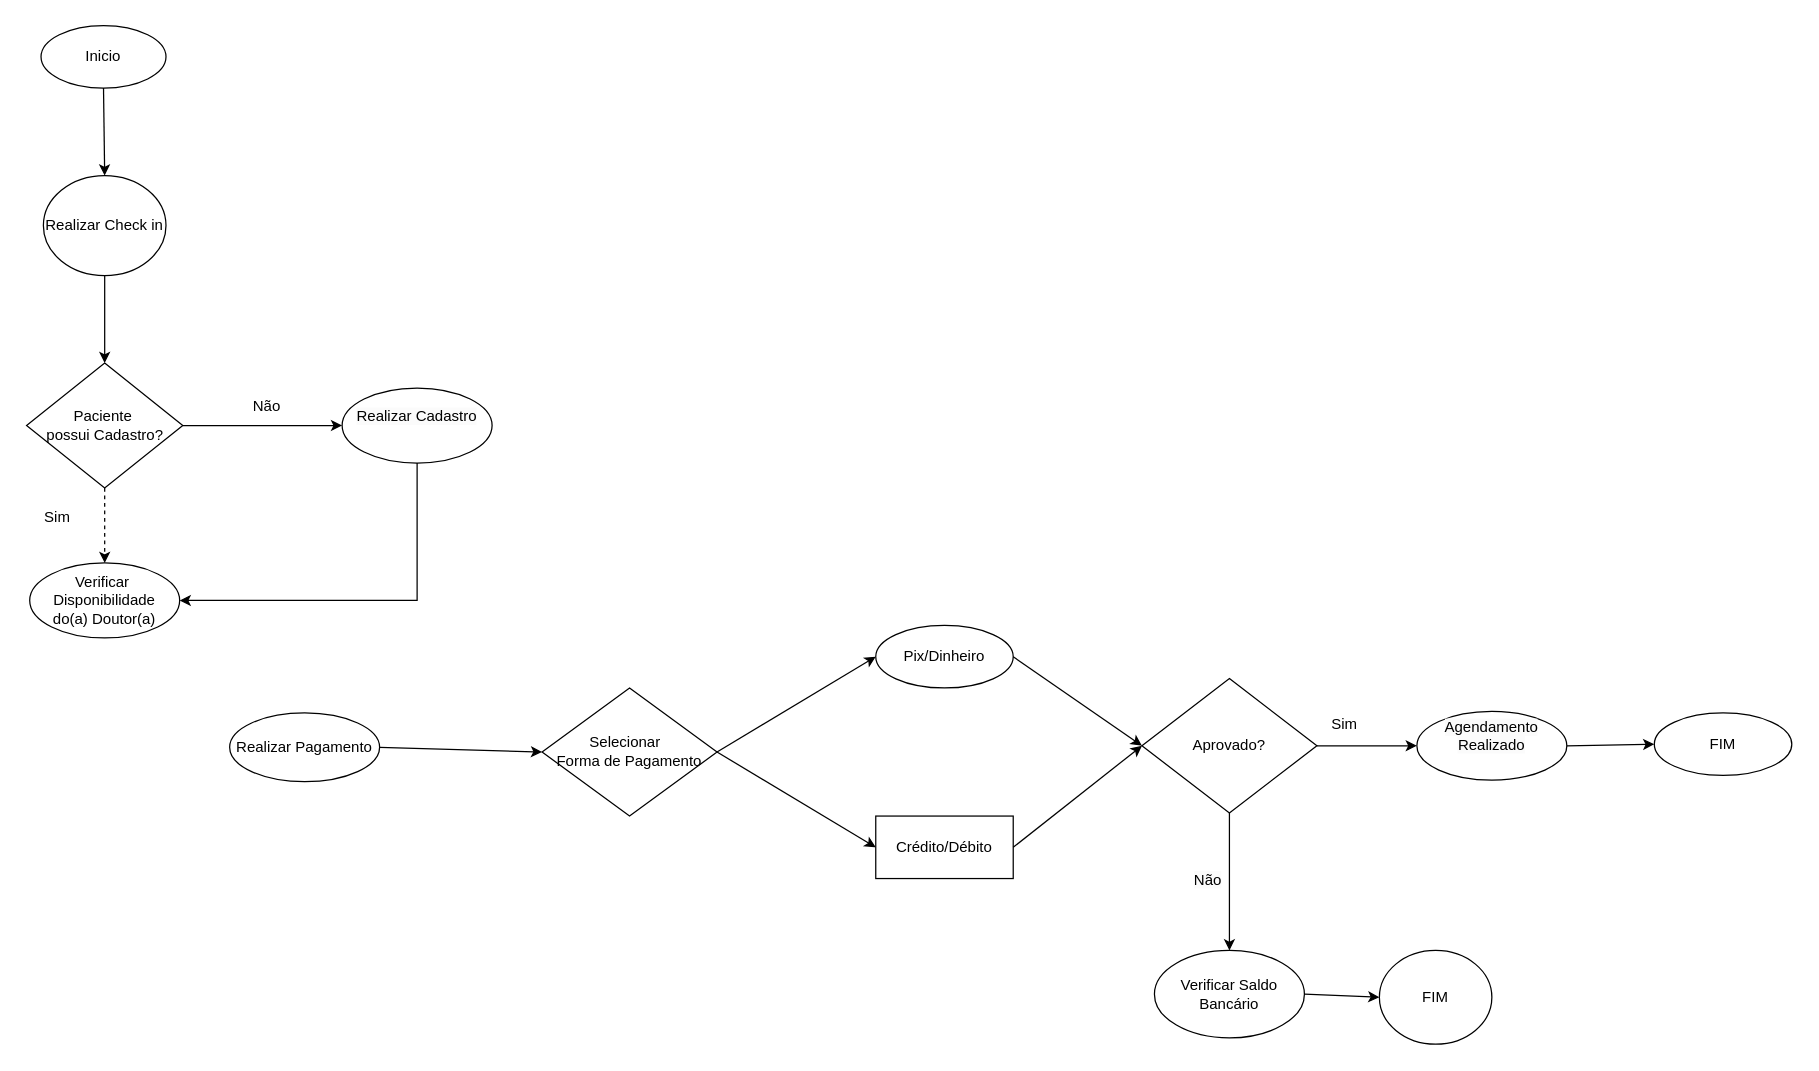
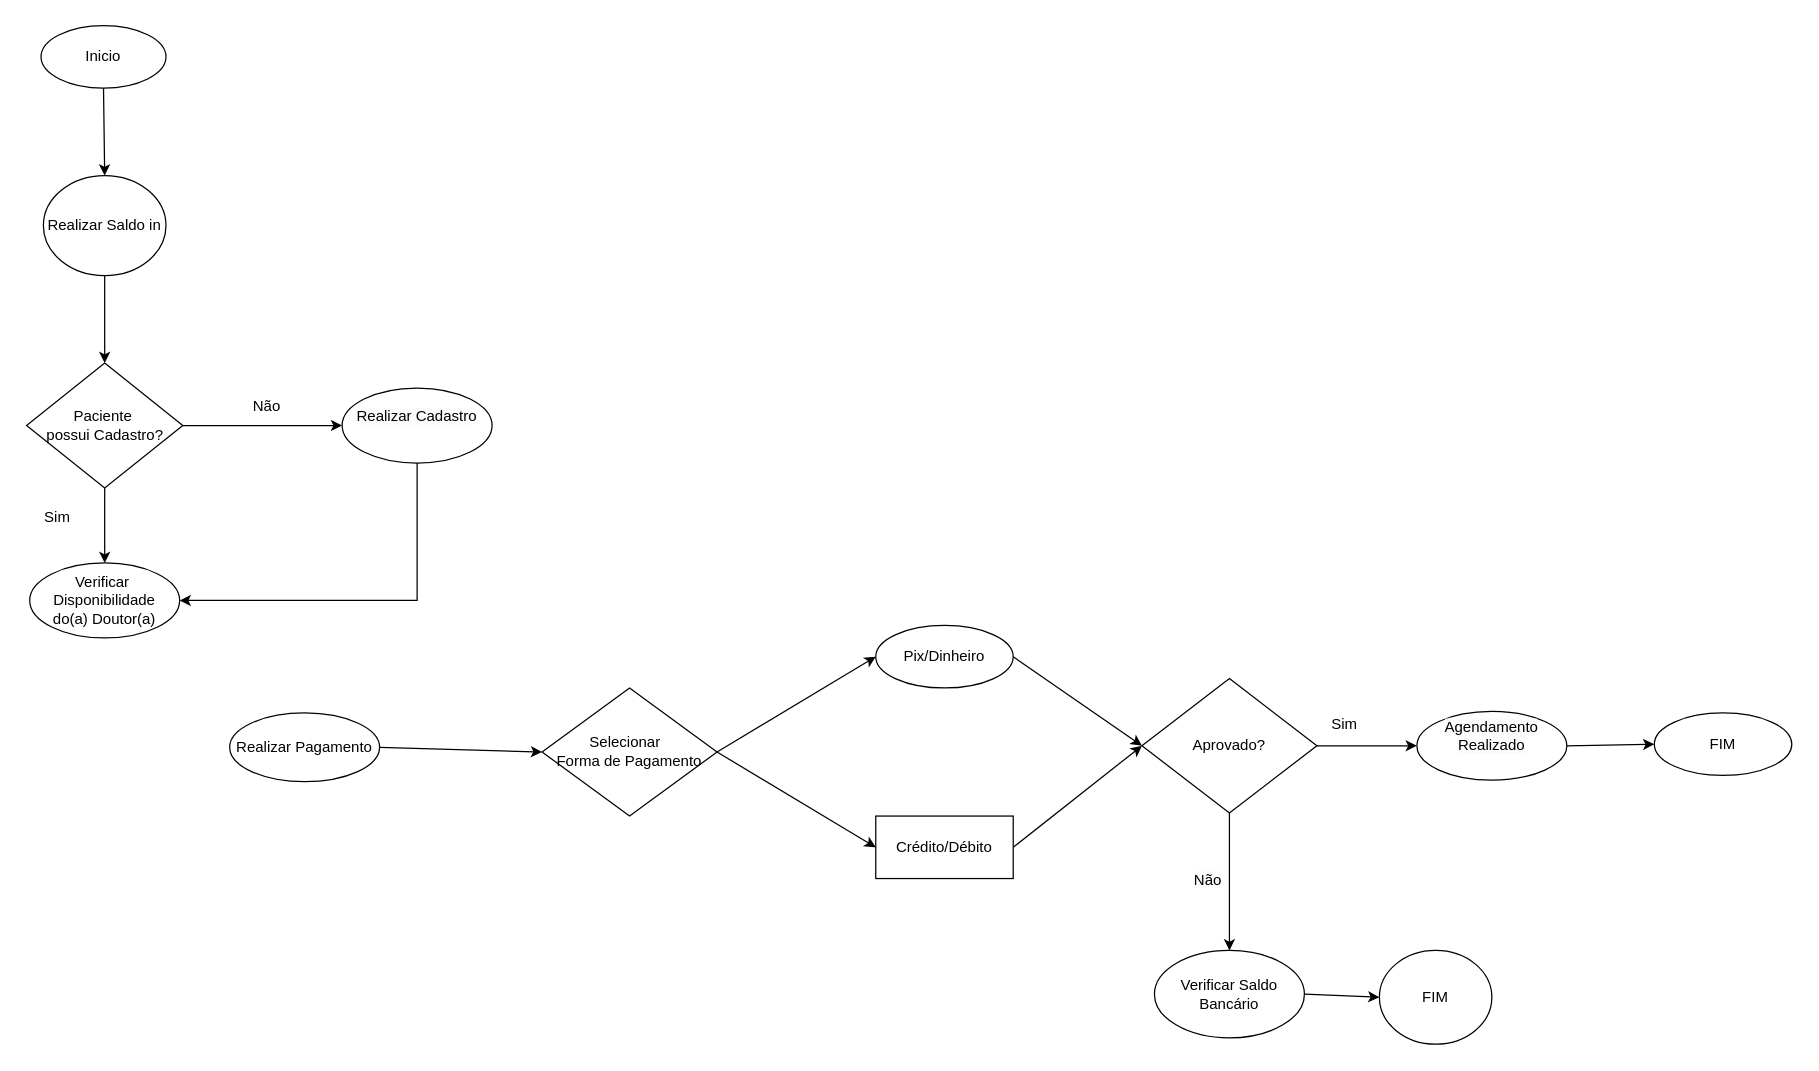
node "Realizar Check in": label "Realizar Check in" -> "Realizar Saldo in"
edge "Paciente possui Cadastro?" -> "Verificar Disponibilidade do(a) Doutor(a)": style dashed -> solid
